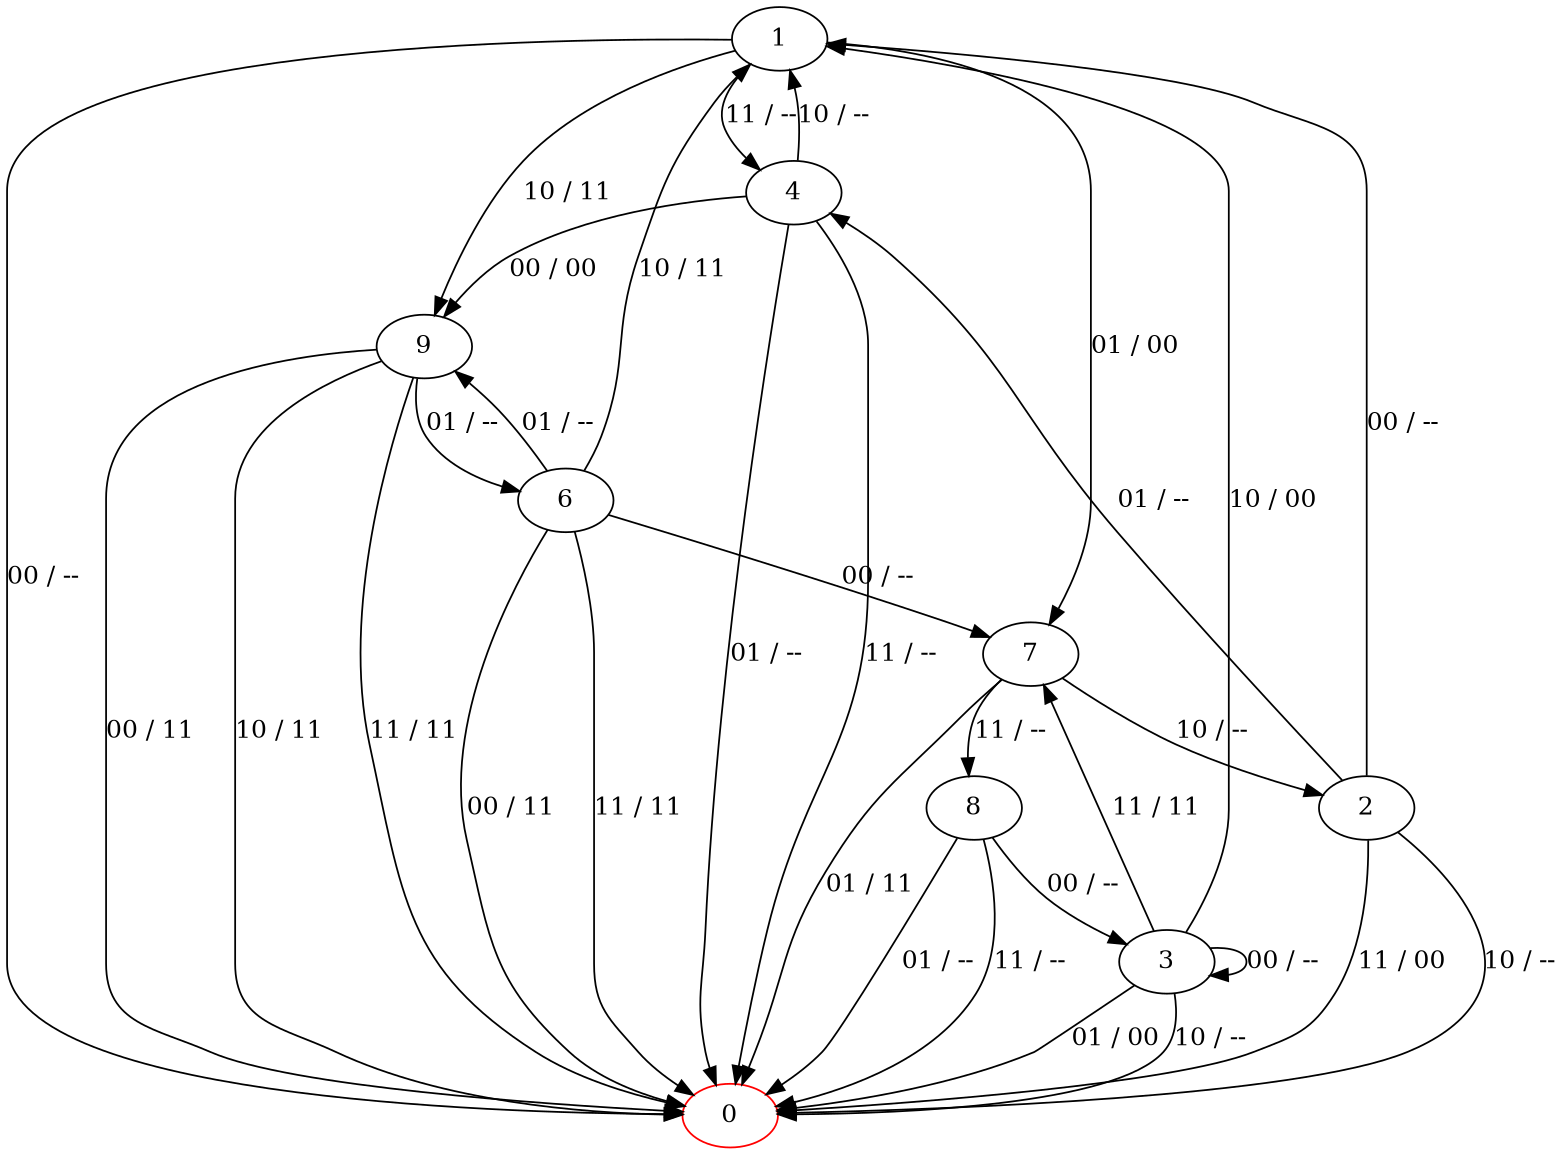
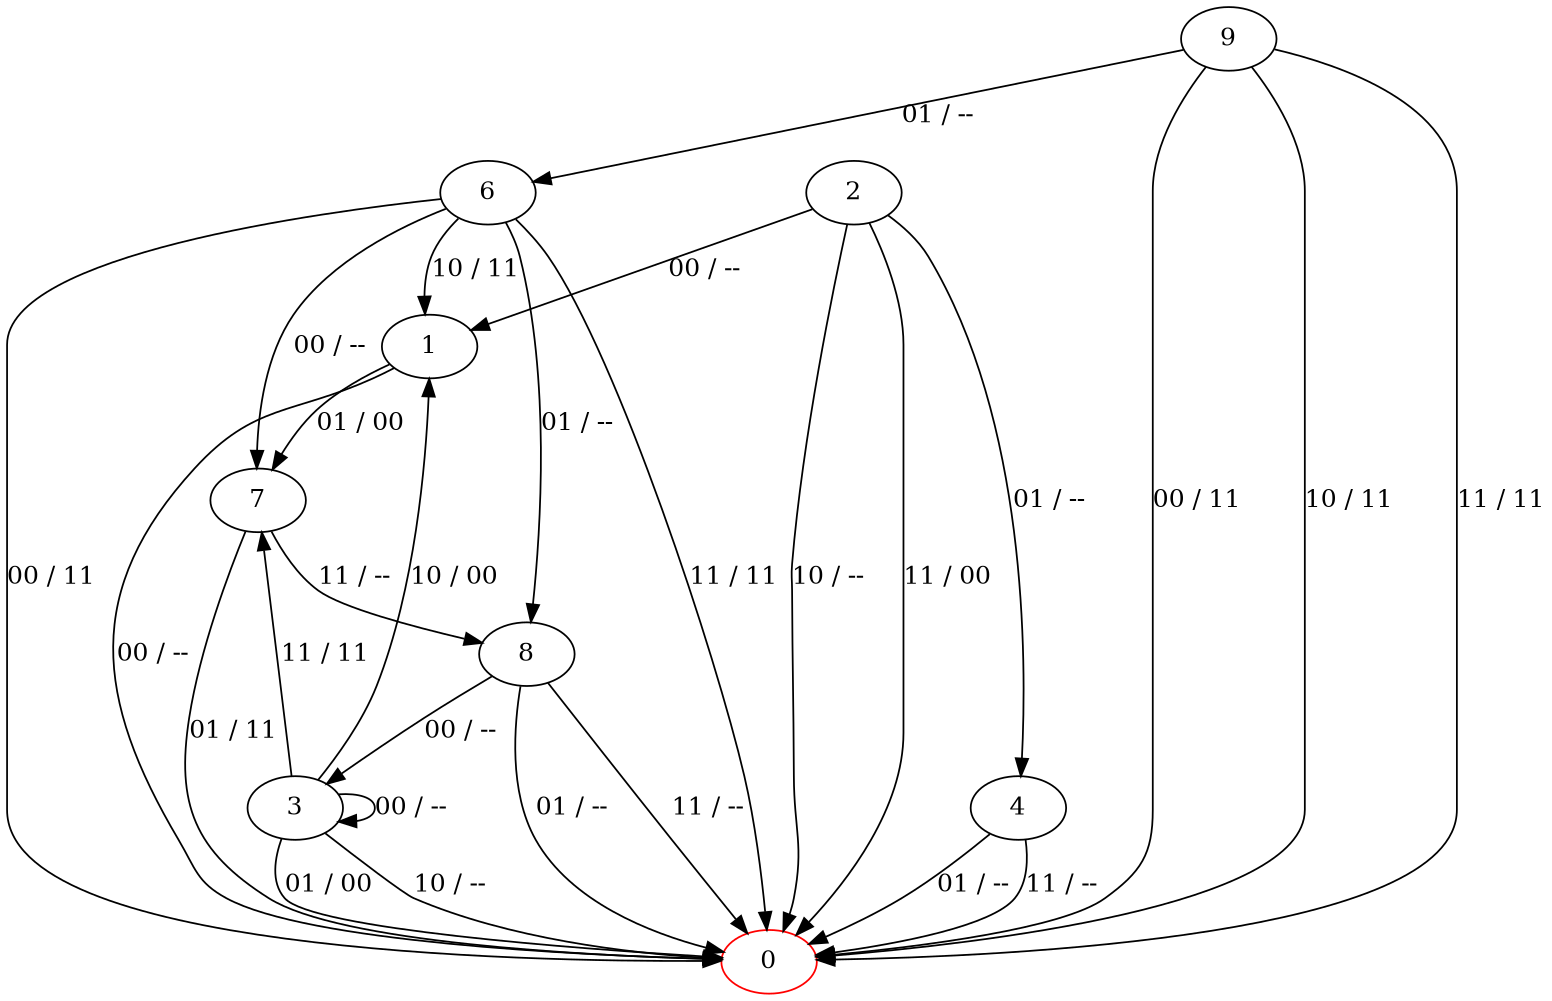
edge "1" -> "4": removed, label "11 / --"
edge "4" -> "1": removed, label "10 / --"
edge "1" -> "9": removed, label "10 / 11"
edge "4" -> "9": removed, label "00 / 00"
edge "6" -> "9": now "6" -> "8"
edge "7" -> "2": removed, label "10 / --"
